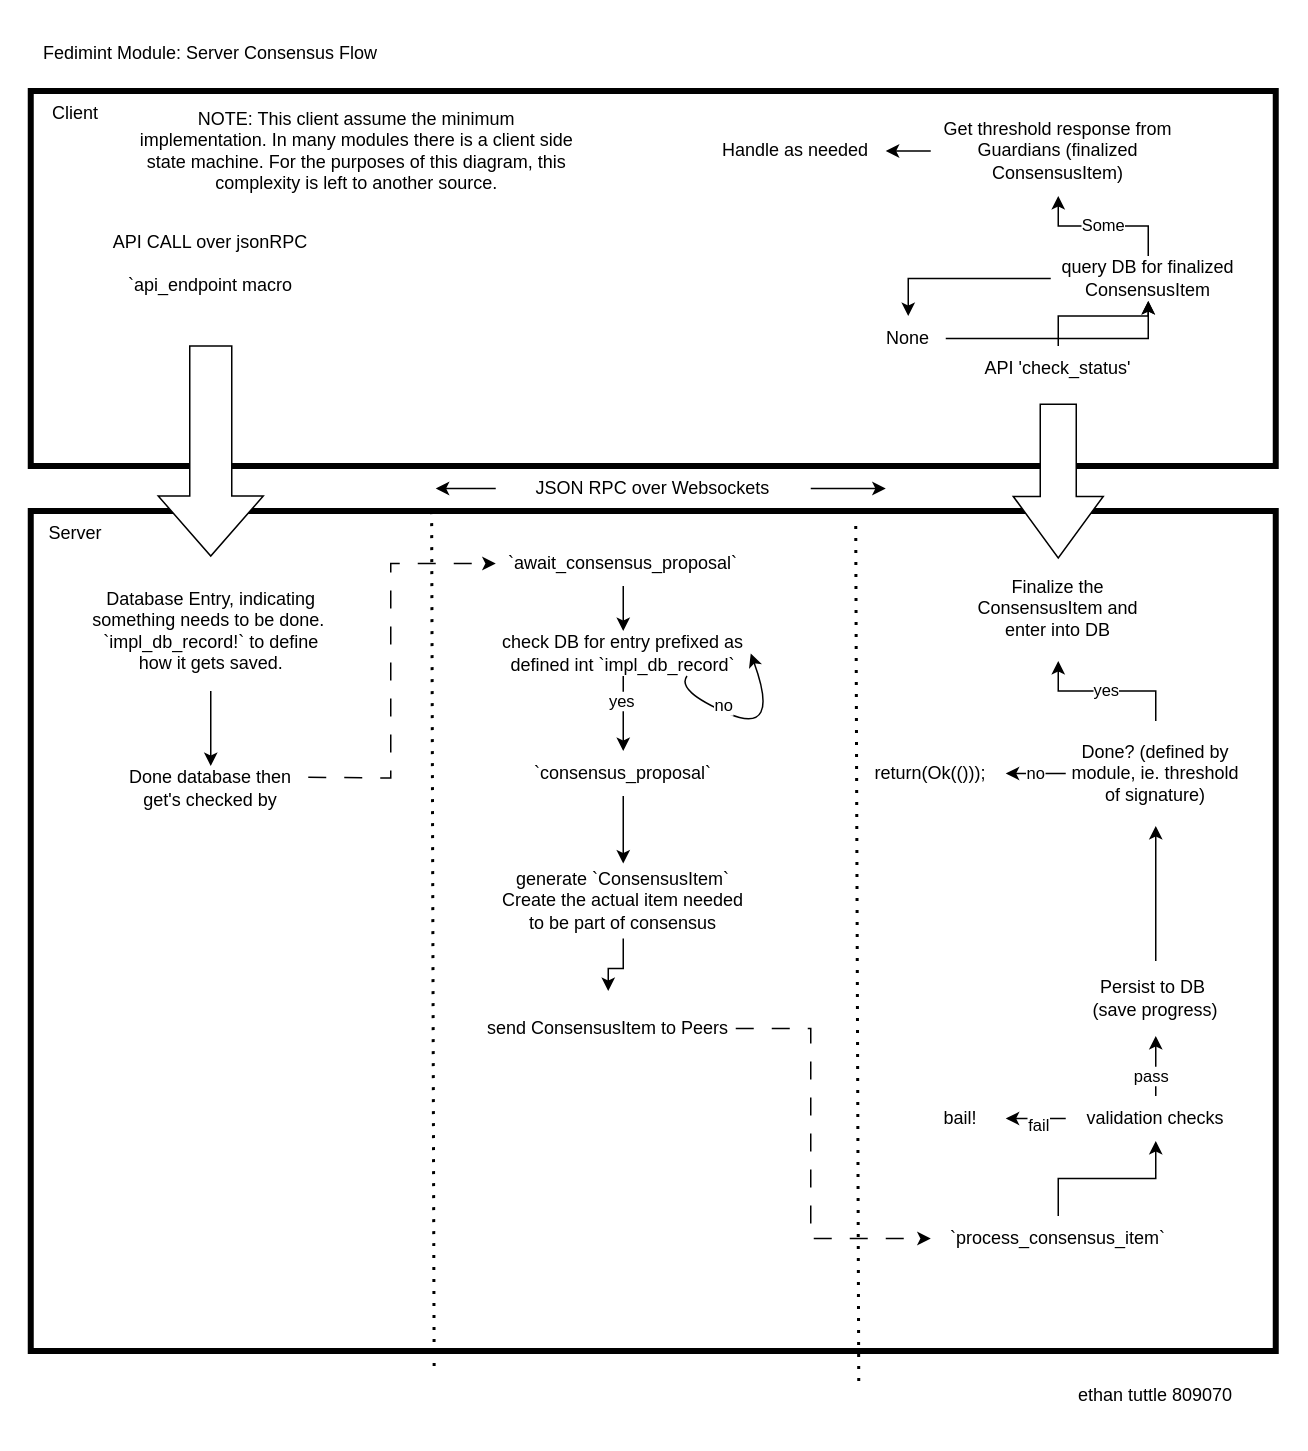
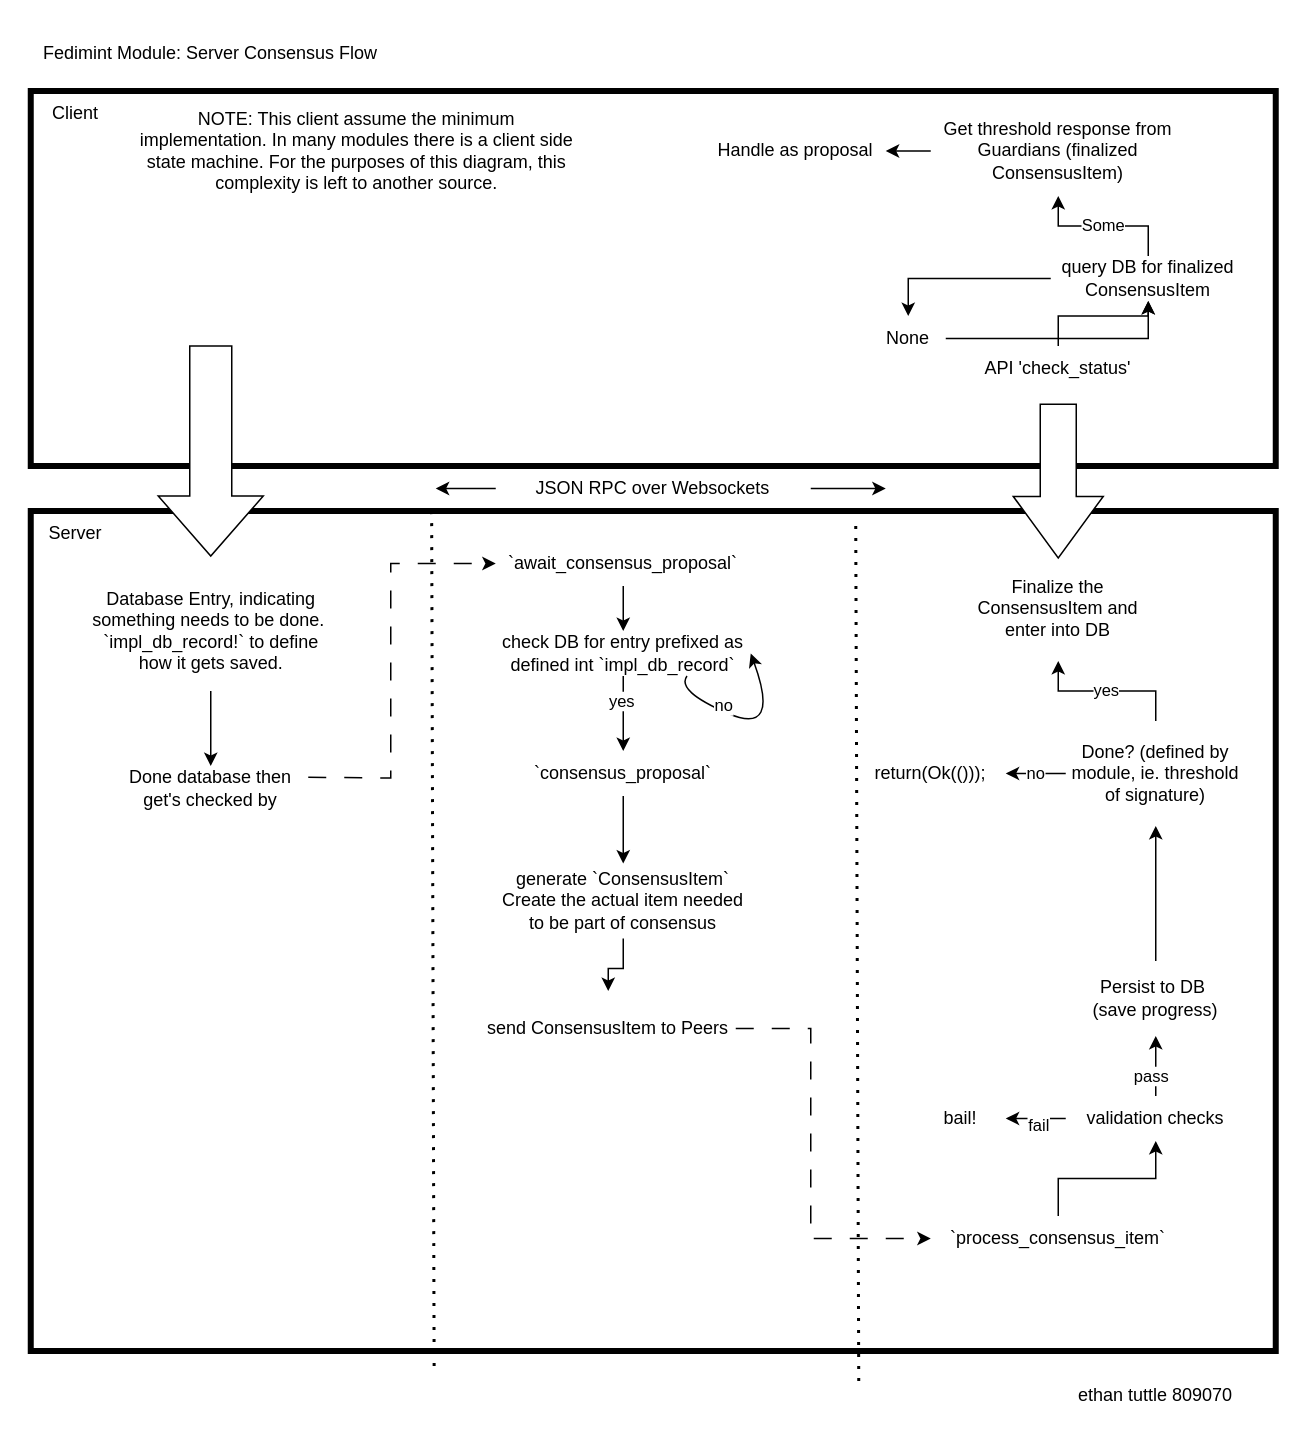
node "Handle as needed": label "Handle as needed" -> "Handle as proposal"
node "API CALL over jsonRPC `api_endpoint macro": removed
